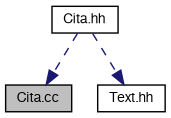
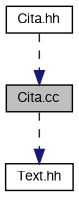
edge "Cita.hh" -> "Text.hh": now "Cita.cc" -> "Text.hh"
